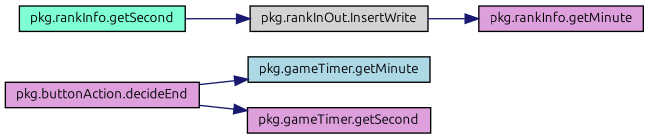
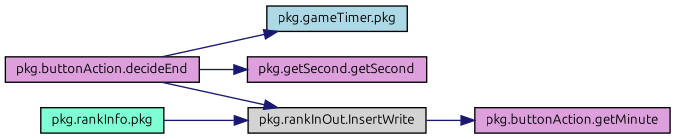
node "pkg.rankInfo.getSecond": label "pkg.rankInfo.getSecond" -> "pkg.rankInfo.pkg"
node "pkg.rankInfo.getMinute": label "pkg.rankInfo.getMinute" -> "pkg.buttonAction.getMinute"
node "pkg.gameTimer.getMinute": label "pkg.gameTimer.getMinute" -> "pkg.gameTimer.pkg"
edge "pkg.buttonAction.decideEnd" -> "pkg.rankInOut.InsertWrite": added
node "pkg.gameTimer.getSecond": label "pkg.gameTimer.getSecond" -> "pkg.getSecond.getSecond"
